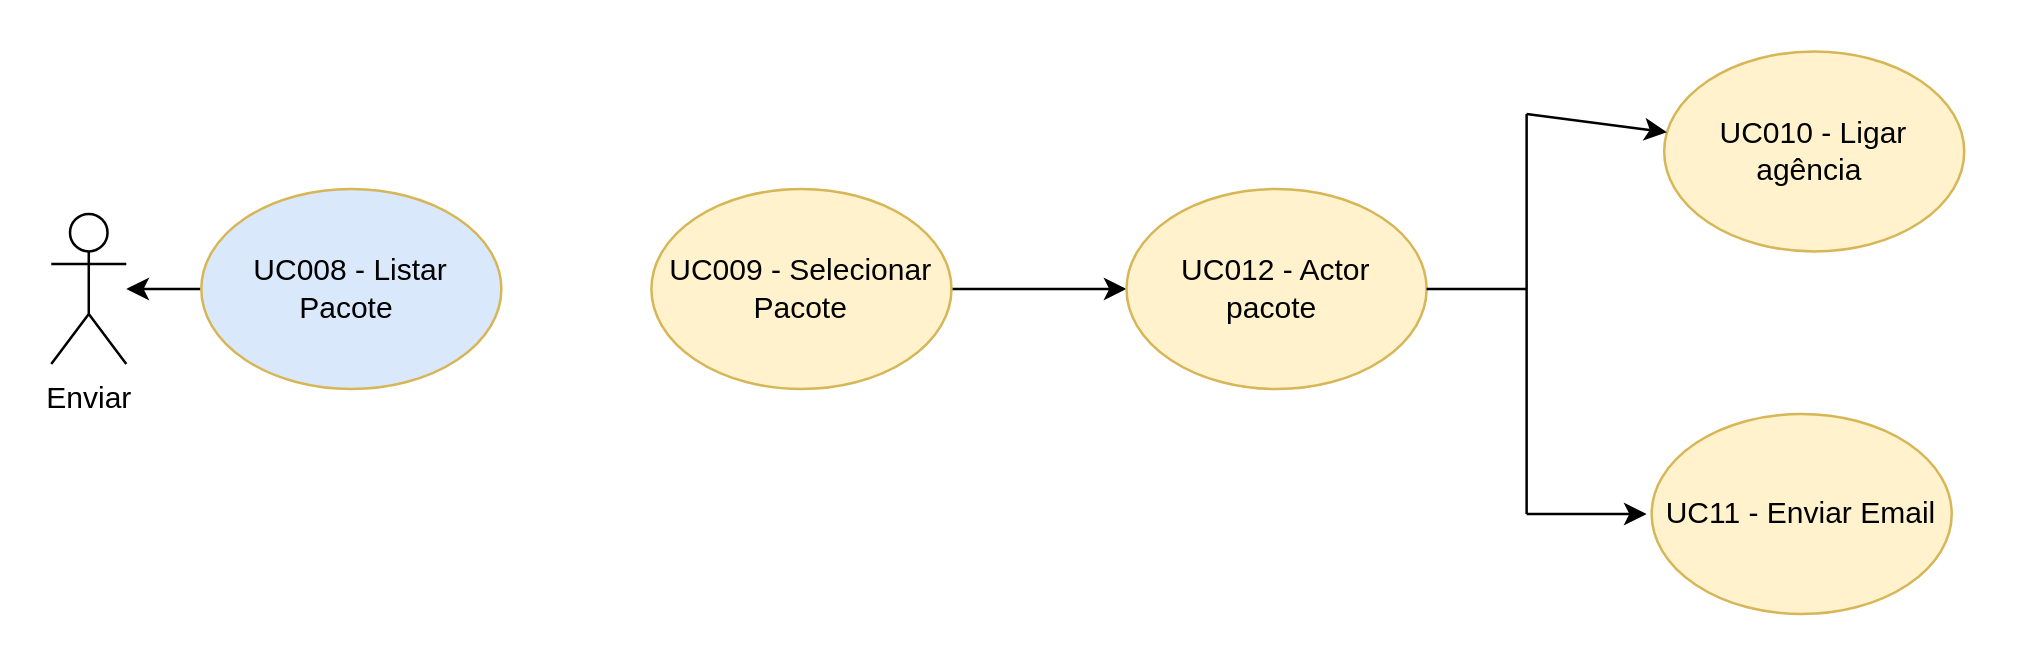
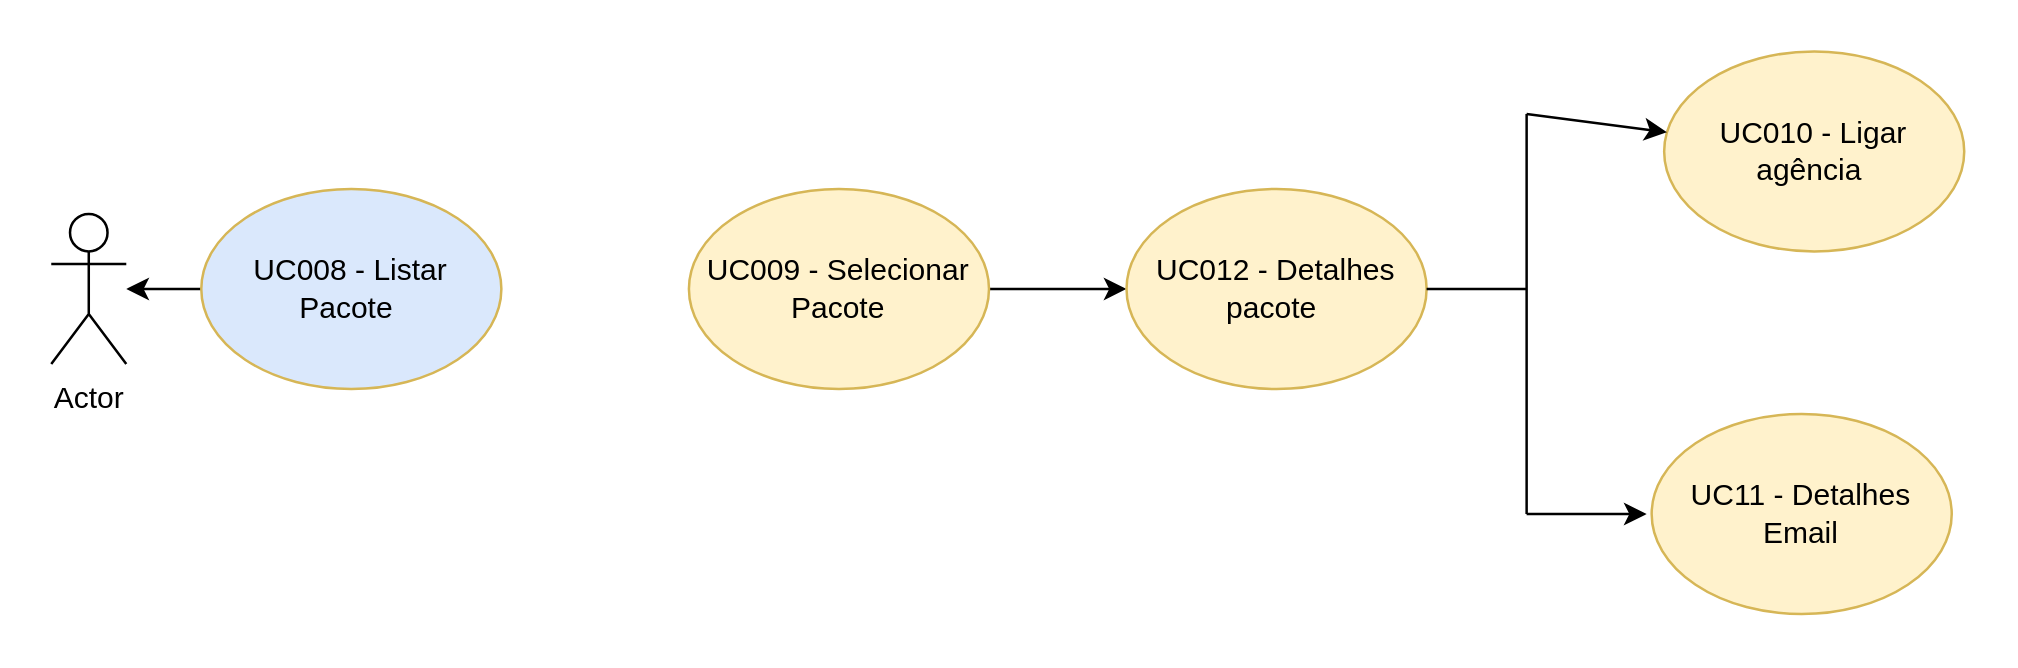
node "UC009 - Selecionar Pacote": moved (801, 289) -> (839, 289)
node "UC012 - Actor pacote": label "UC012 - Actor pacote" -> "UC012 - Detalhes pacote"
node "Enviar": label "Enviar" -> "Actor"
node "UC11 - Enviar Email": label "UC11 - Enviar Email" -> "UC11 - Detalhes Email"
